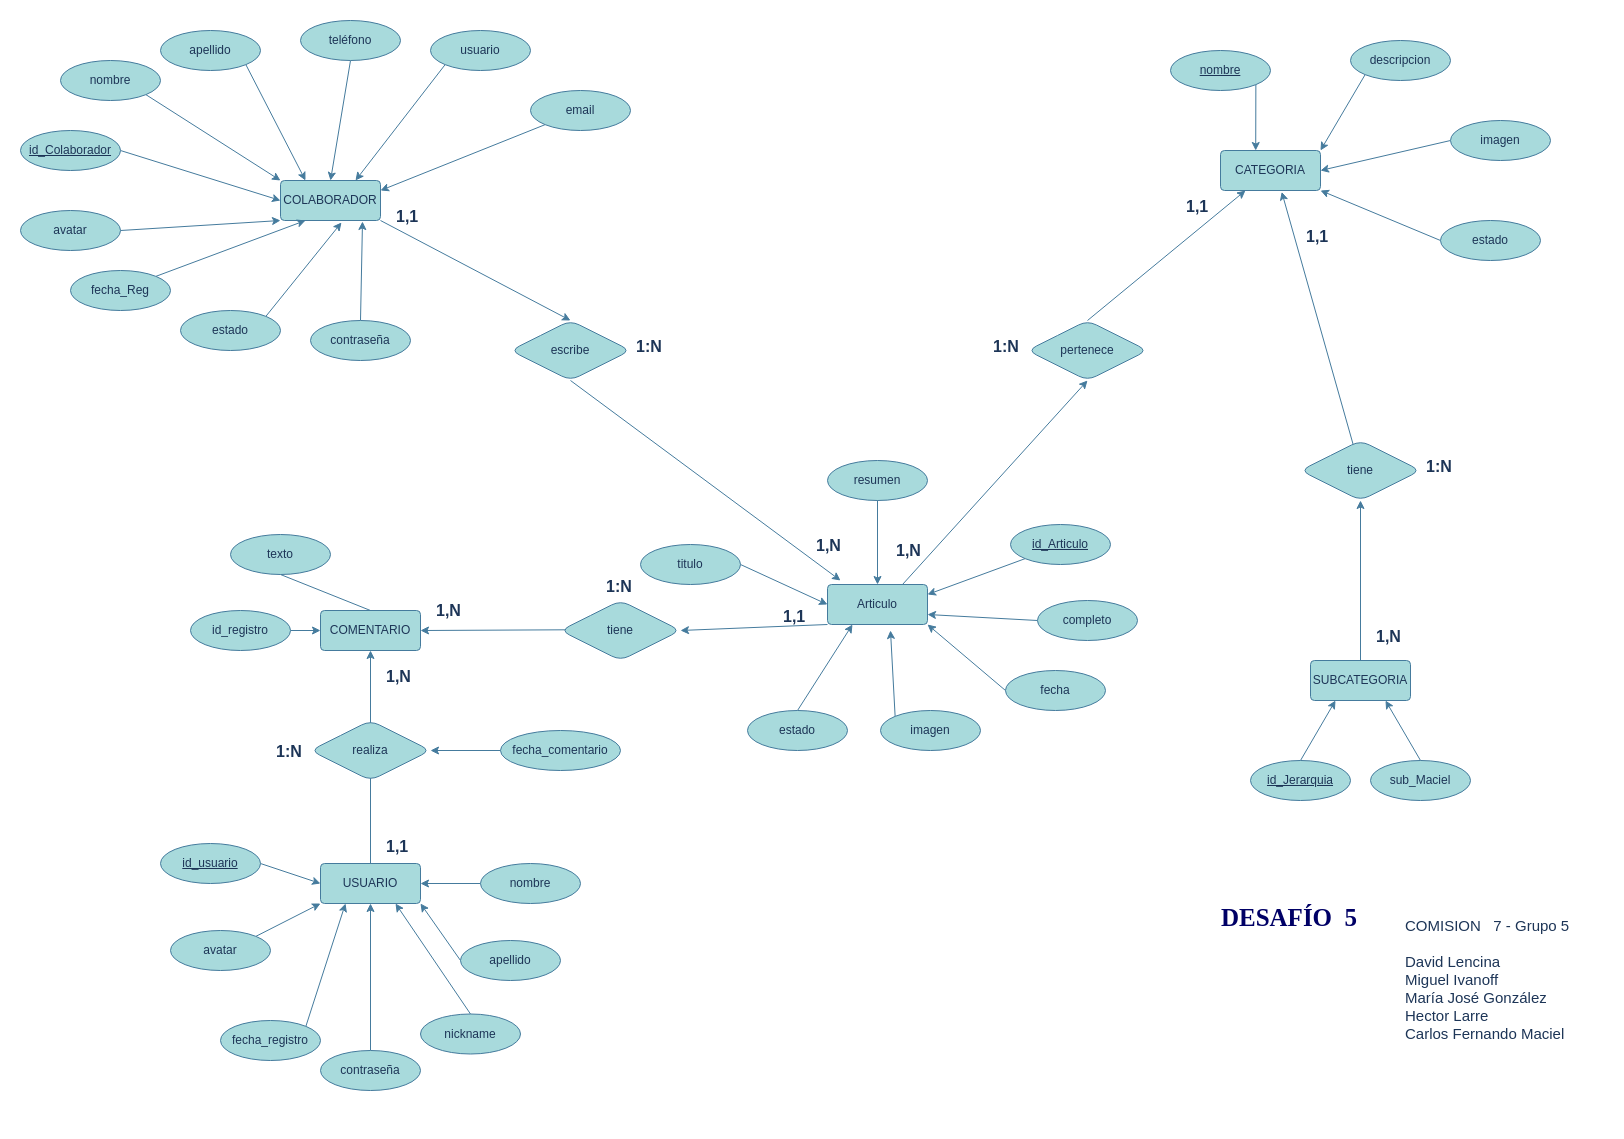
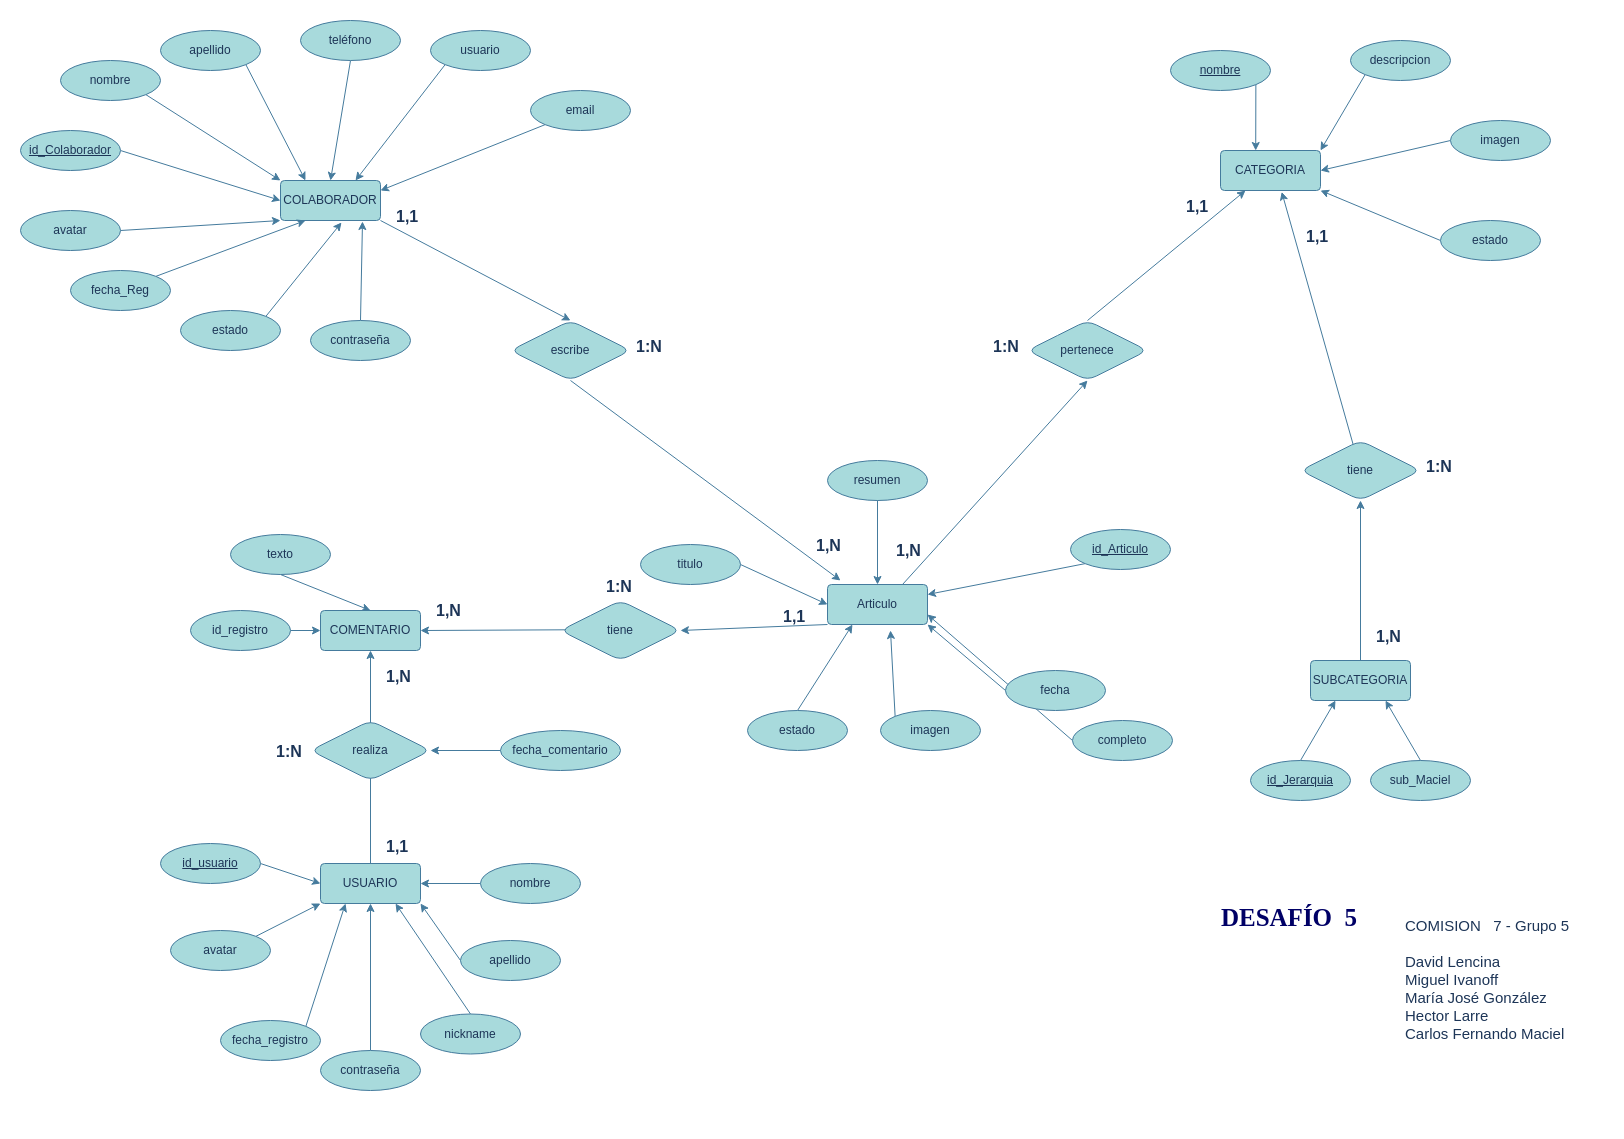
node "id_Articulo": moved (1061, 545) -> (1121, 550)
edge "texto" -- "COMENTARIO": arrowhead none -> classic
node "completo": moved (1088, 621) -> (1123, 741)
